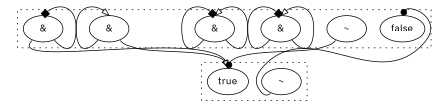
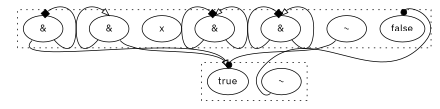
node "x": added
